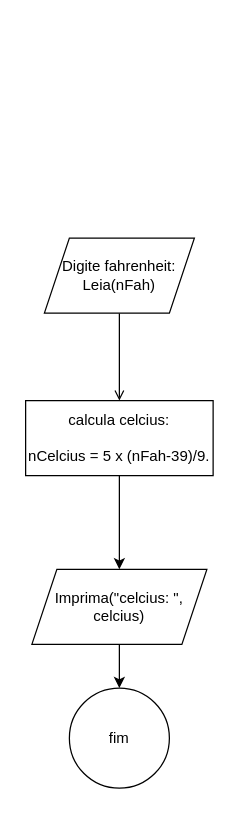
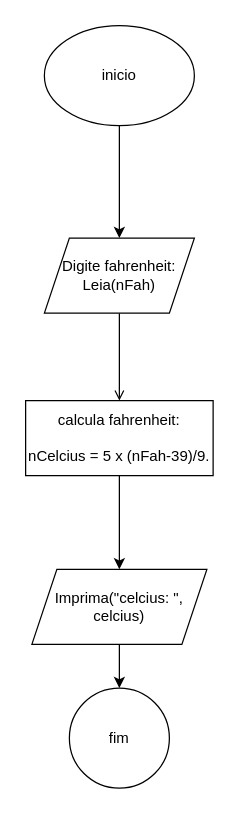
node "inicio": added
edge "inicio" -> "Digite fahrenheit: Leia(nFah)": added
node "calcula celcius: nCelcius = 5 x (nFah-39)/9.": label "calcula celcius: nCelcius = 5 x (nFah-39)/9." -> "calcula fahrenheit: nCelcius = 5 x (nFah-39)/9."
